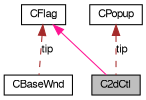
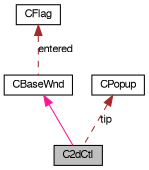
edge "CBaseWnd" -> "CFlag": label "tip" -> "entered"
edge "C2dCtl" -> "CFlag": now "C2dCtl" -> "CBaseWnd"
